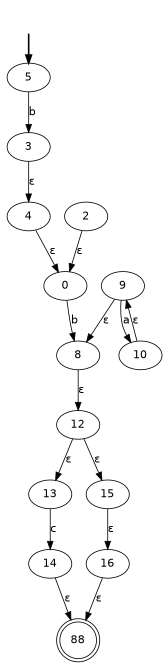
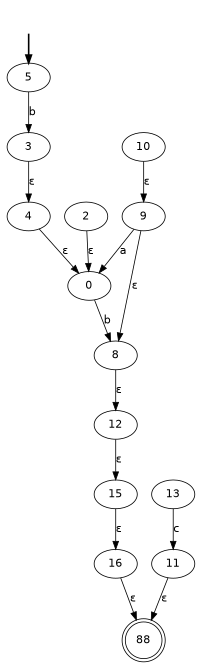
edge "9" -> "10": now "9" -> "0"
edge "12" -> "13": removed, label "ε"
node "14": label "14" -> "11"
